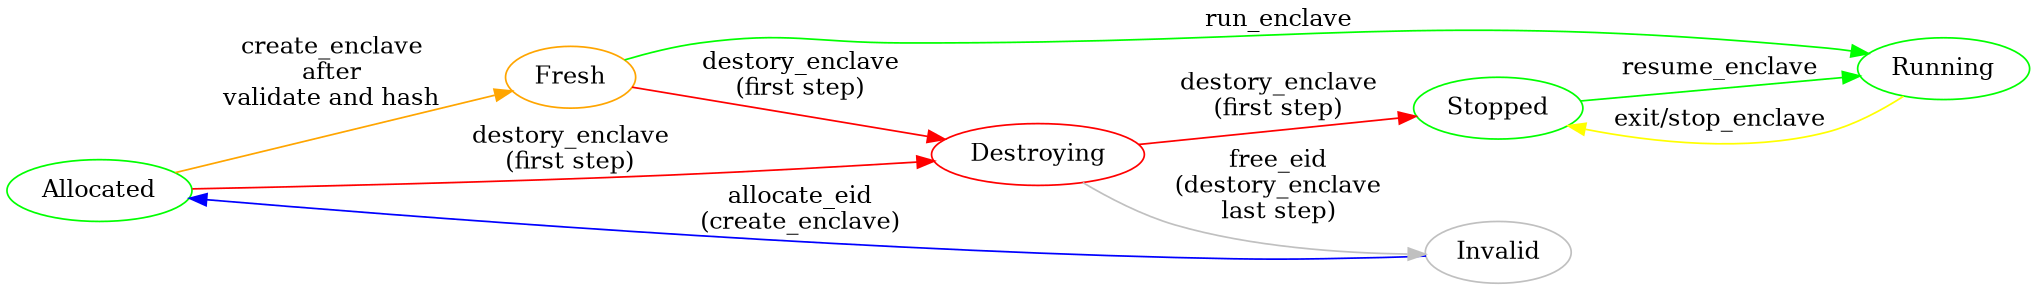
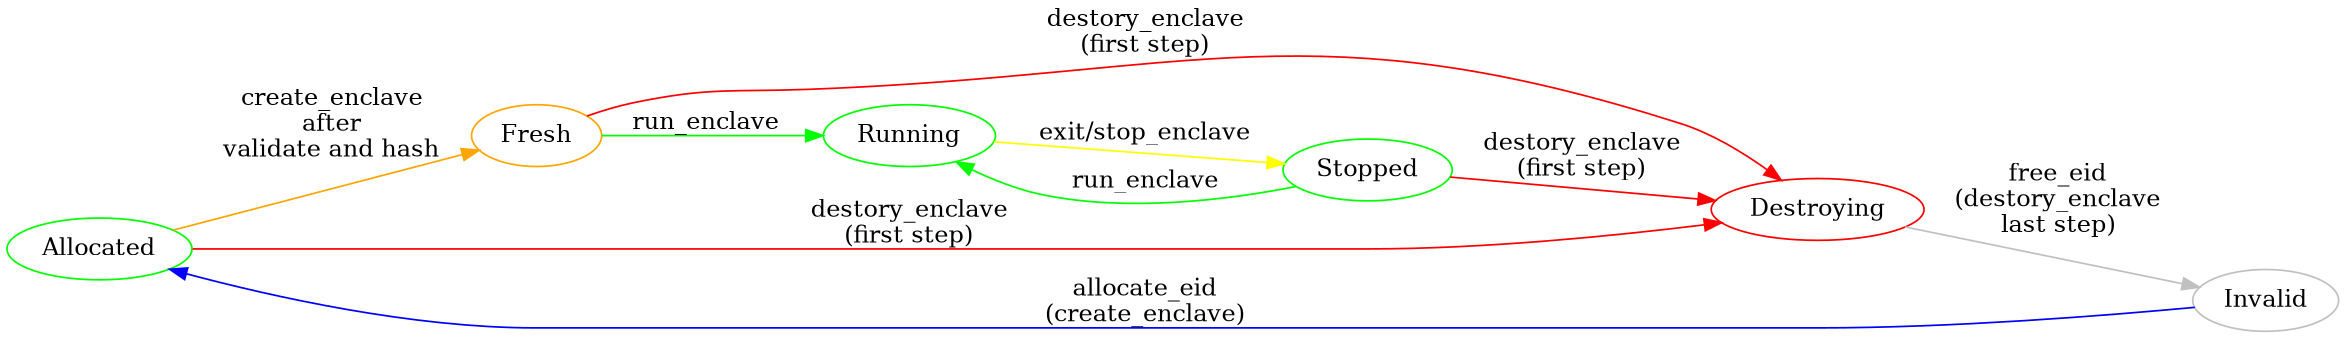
edge "Stopped" -> "Running": label "resume_enclave" -> "run_enclave"
edge "Destroying" -> "Stopped": reversed
